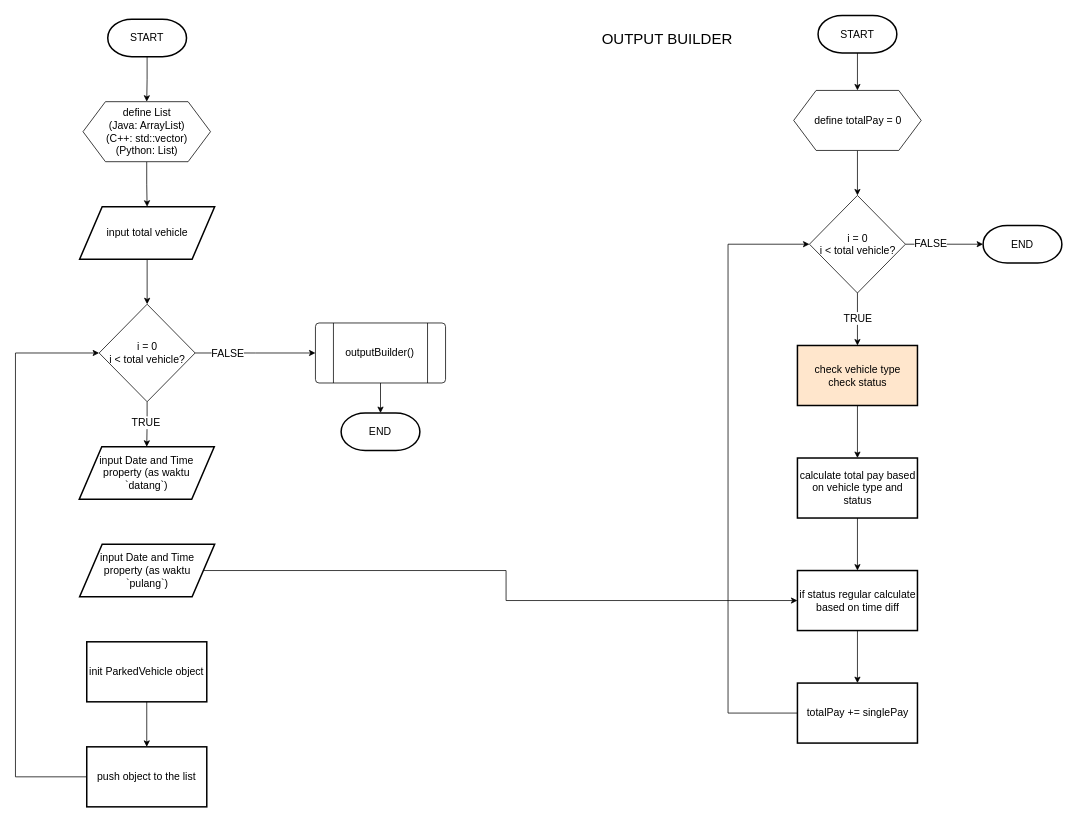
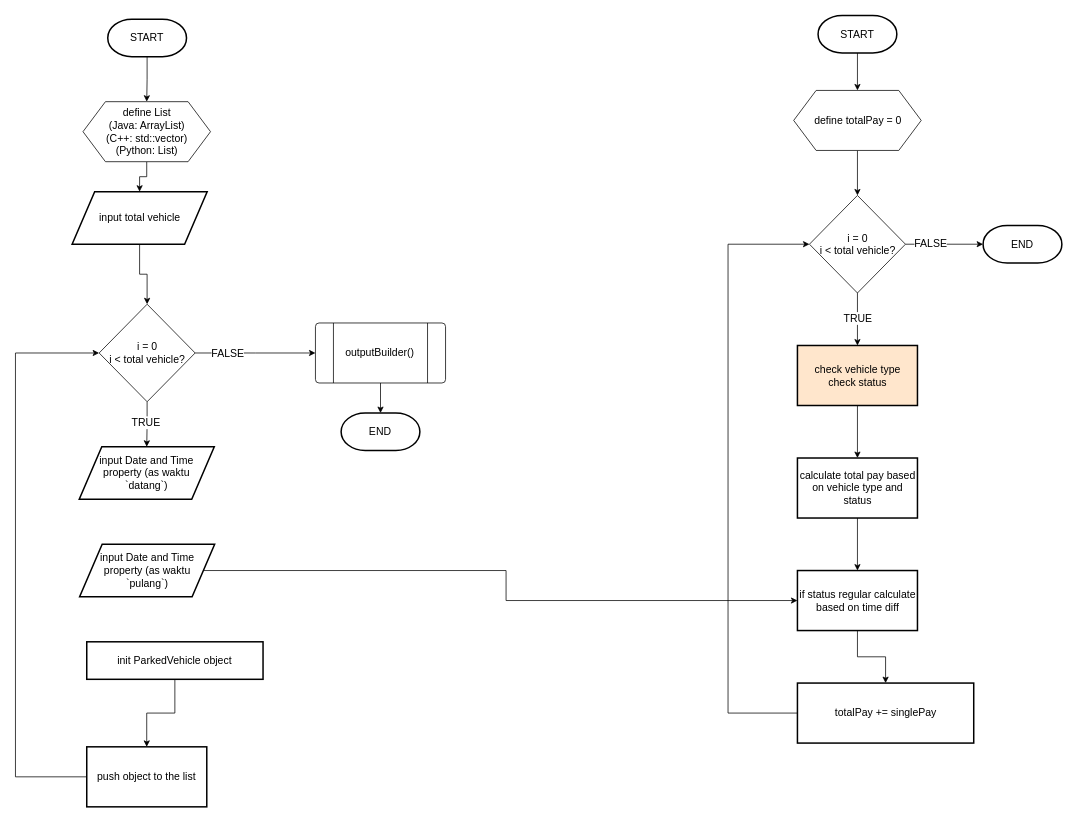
node "OUTPUT BUILDER": removed
node "input total vehicle": moved (147, 233) -> (140, 218)
node "init ParkedVehicle object": size 120x60 -> 176x38
node "totalPay += singlePay": size 120x60 -> 176x60
